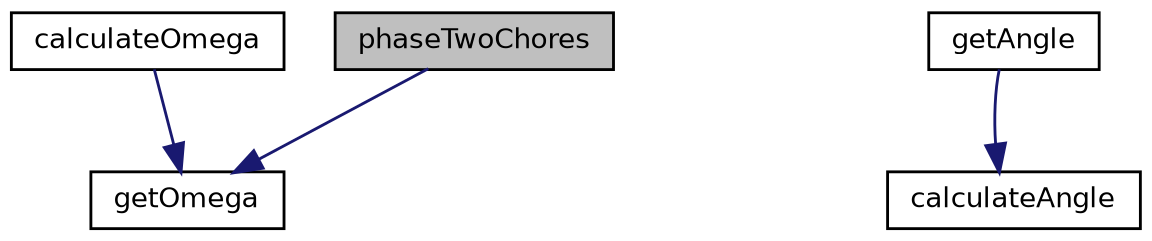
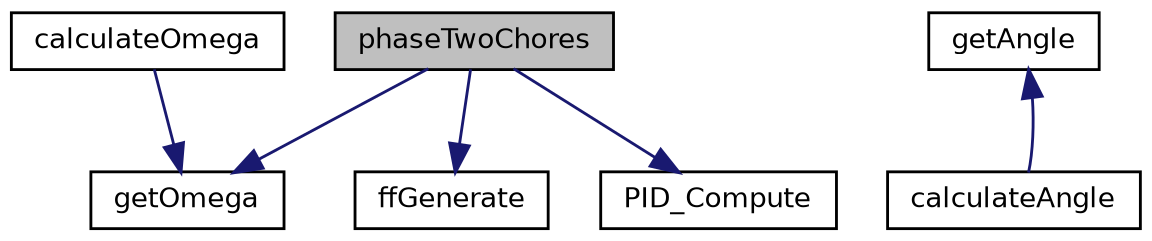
edge "getAngle" -> "calculateAngle": reversed
node "ffGenerate": added
node "PID_Compute": added
